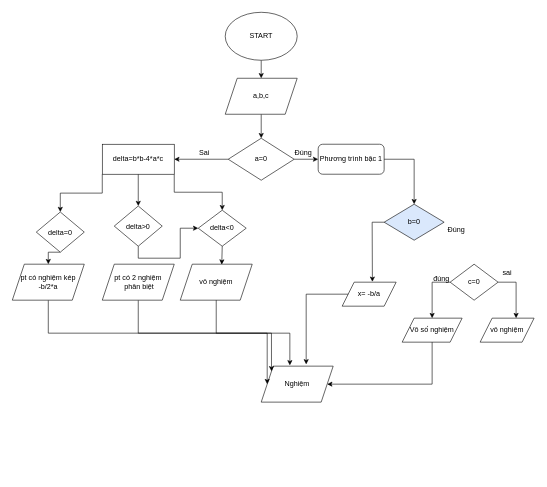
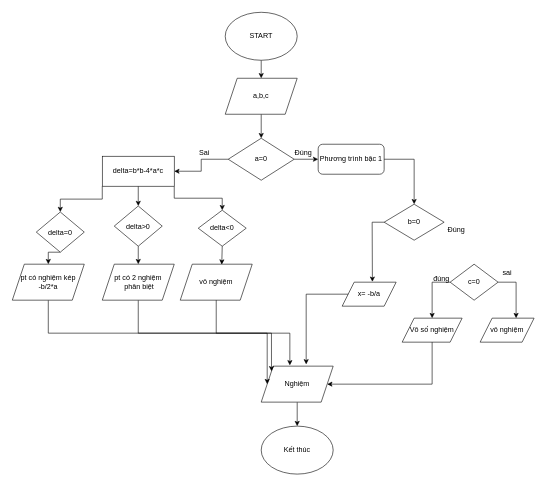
node "delta=b*b-4*a*c": moved (138, 159) -> (138, 171)
node "b=0": fillcolor #dae8fc -> #ffffff
edge "delta>0" -> "delta<0": now "delta>0" -> "pt có 2 nghiệm phân biệt"
edge "Nghiệm" -> "Kết thúc": added
node "Kết thúc": added
